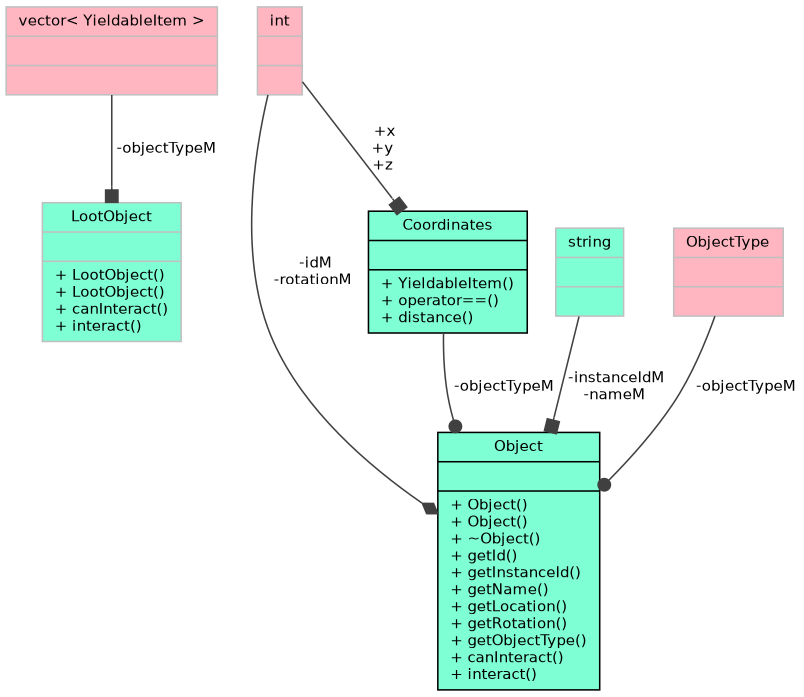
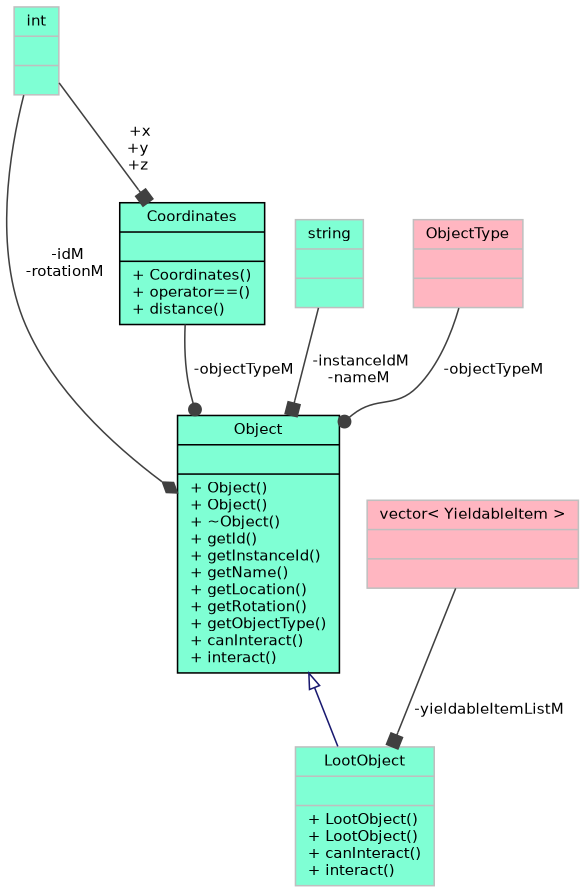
node "int": fillcolor lightpink -> aquamarine
edge "vector< YieldableItem >" -> "LootObject": label " -objectTypeM" -> " -yieldableItemListM"
node "Coordinates": text "+ YieldableItem()" -> "+ Coordinates()"
edge "LootObject" -> "Object": added
